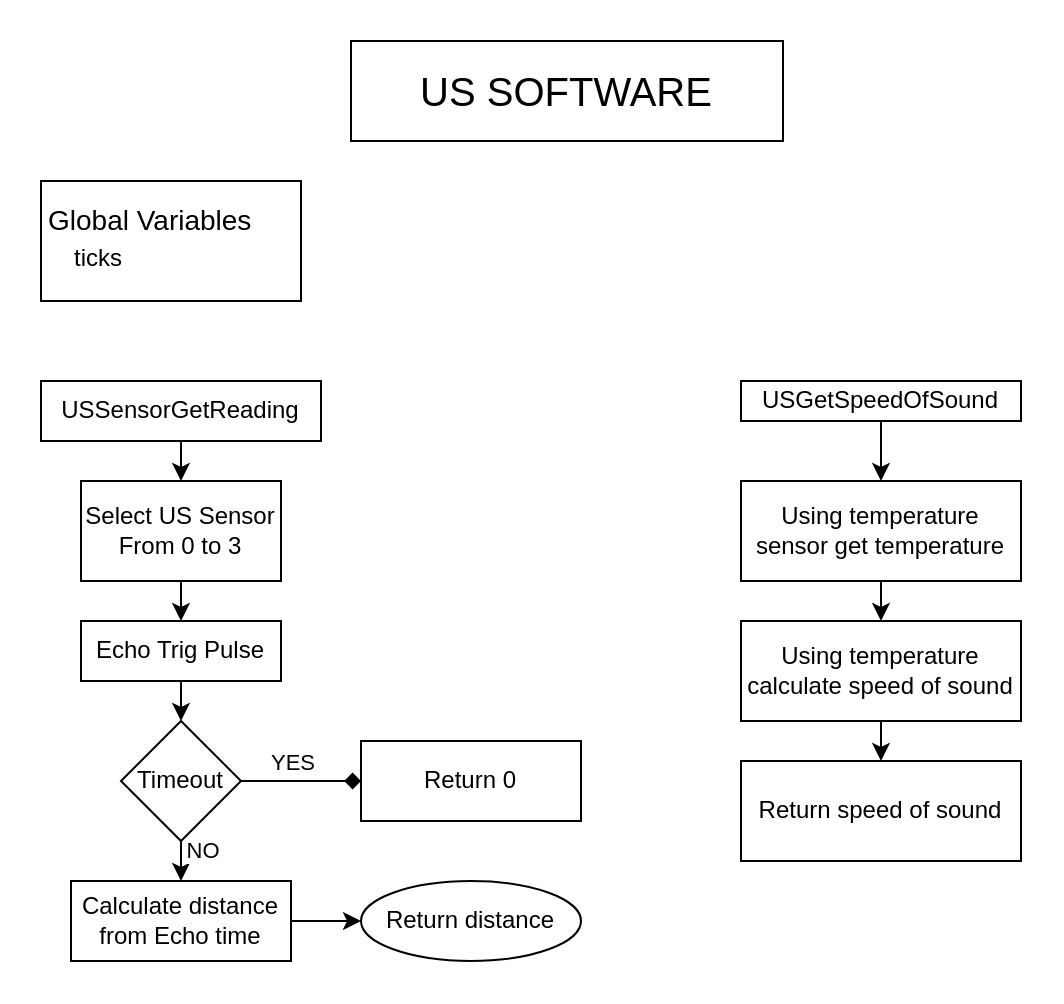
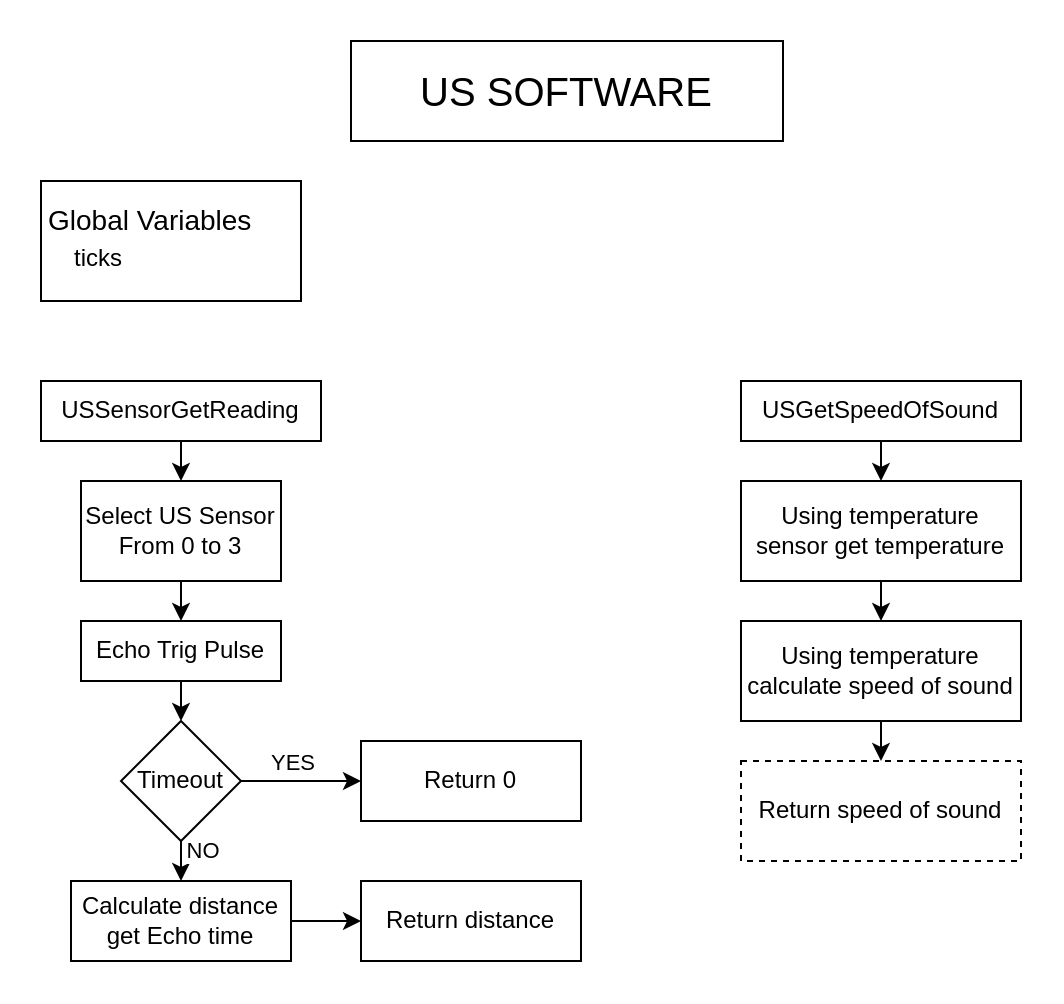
node "USGetSpeedOfSound": size 280x40 -> 280x60
edge "Timeout" -> "Return 0": arrowhead diamond -> classic
node "Return speed of sound": style solid -> dashed
node "Calculate distance from Echo time": label "Calculate distance from Echo time" -> "Calculate distance get Echo time"
node "Return distance": shape ellipse -> rectangle
